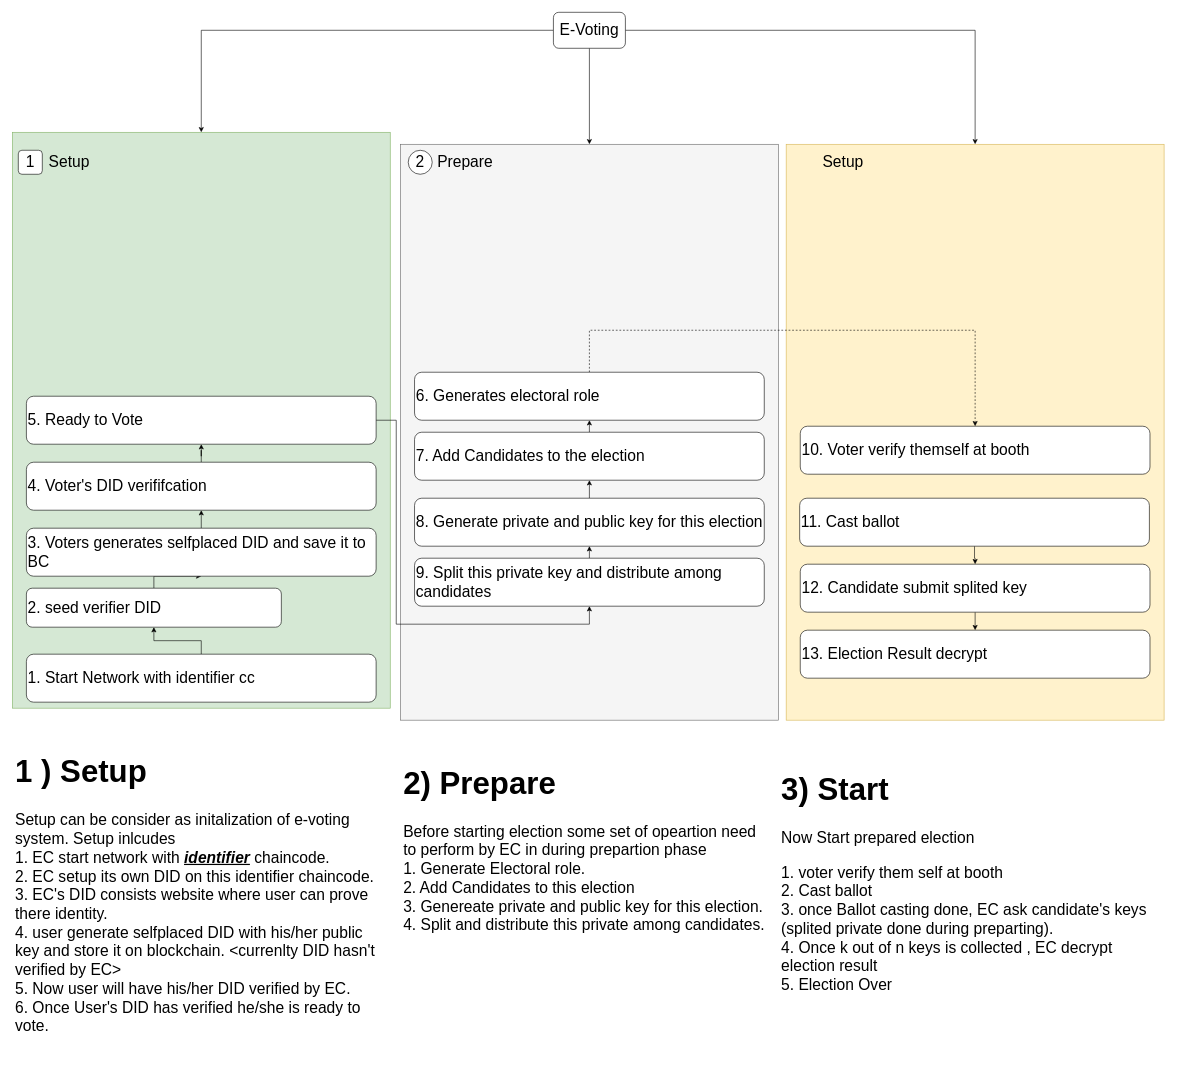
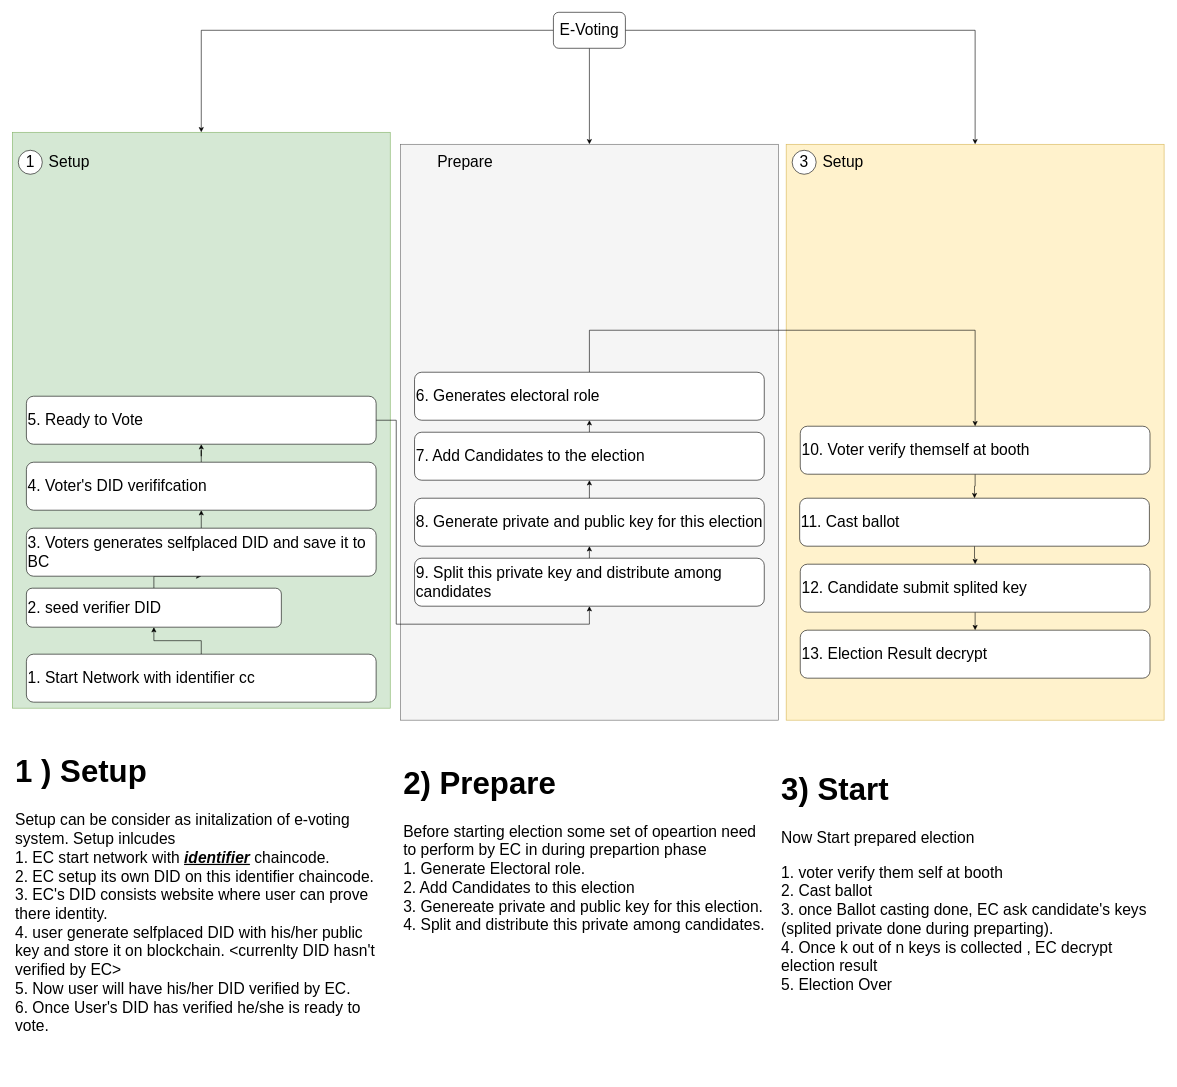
node "1": shape rounded rectangle -> ellipse
node "2": removed
node "3": added
edge "6. Generates electoral role" -> "10. Voter verify themself at booth": style dashed -> solid
edge "10. Voter verify themself at booth" -> "11. Cast ballot": added
